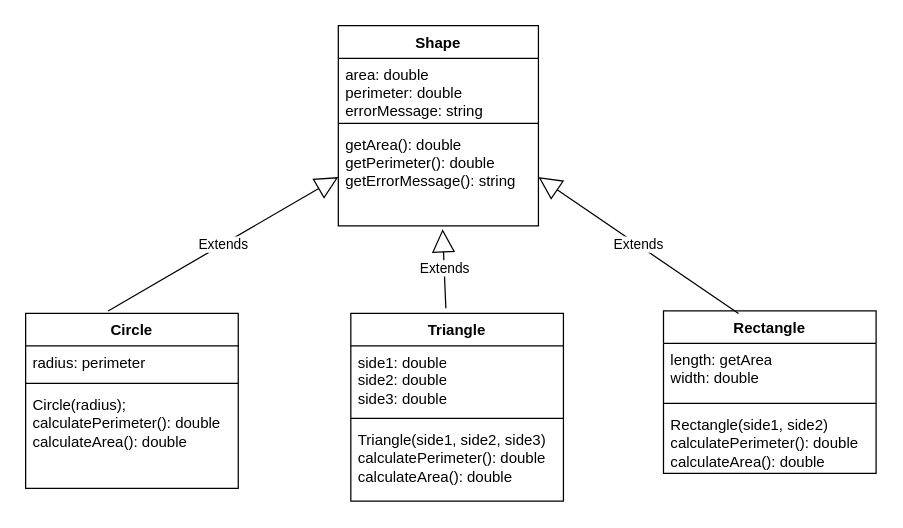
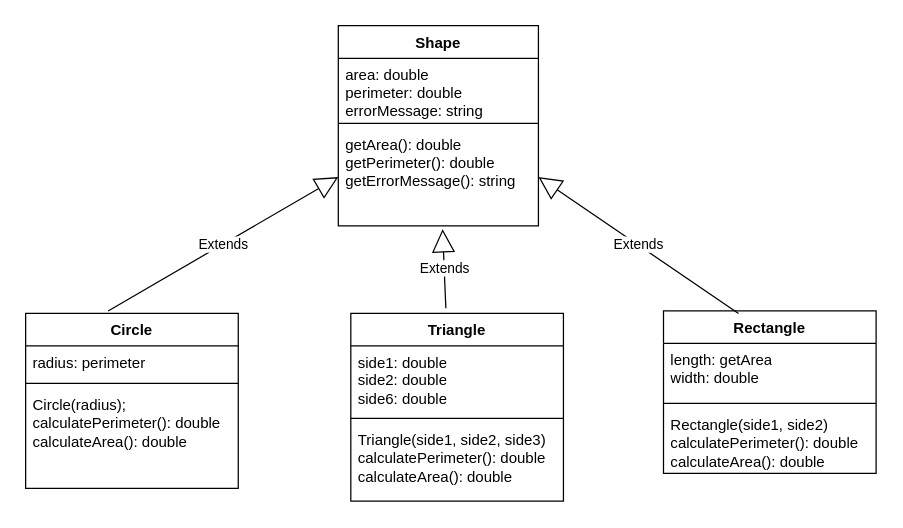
node "side1: double side2: doubleside3: double": label "side1: double side2: doubleside3: double" -> "side1: double side2: doubleside6: double"
